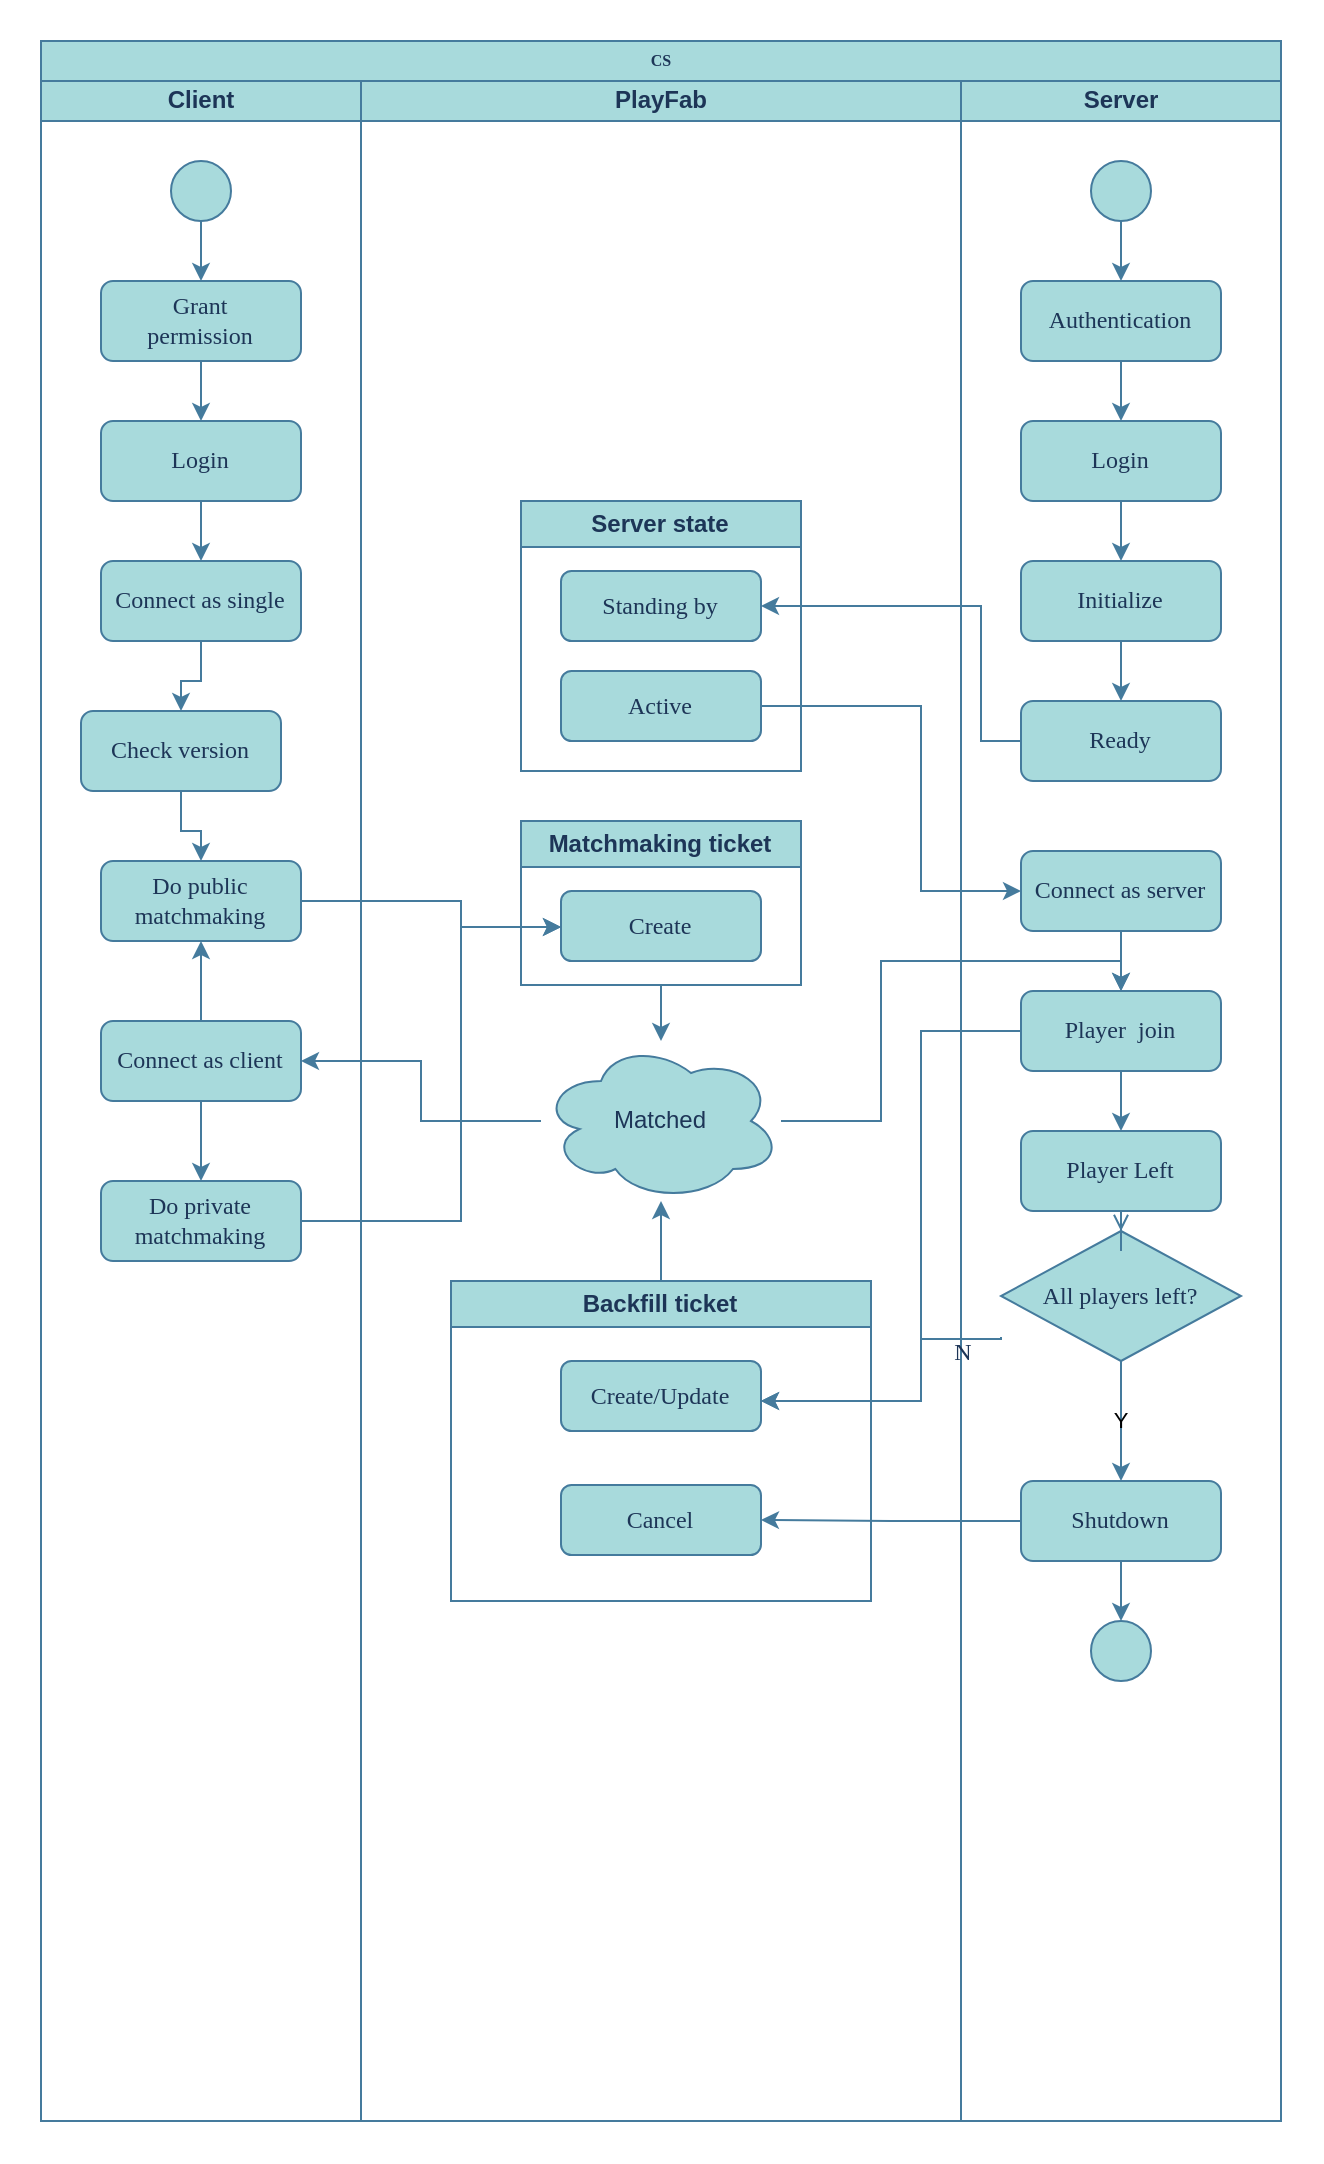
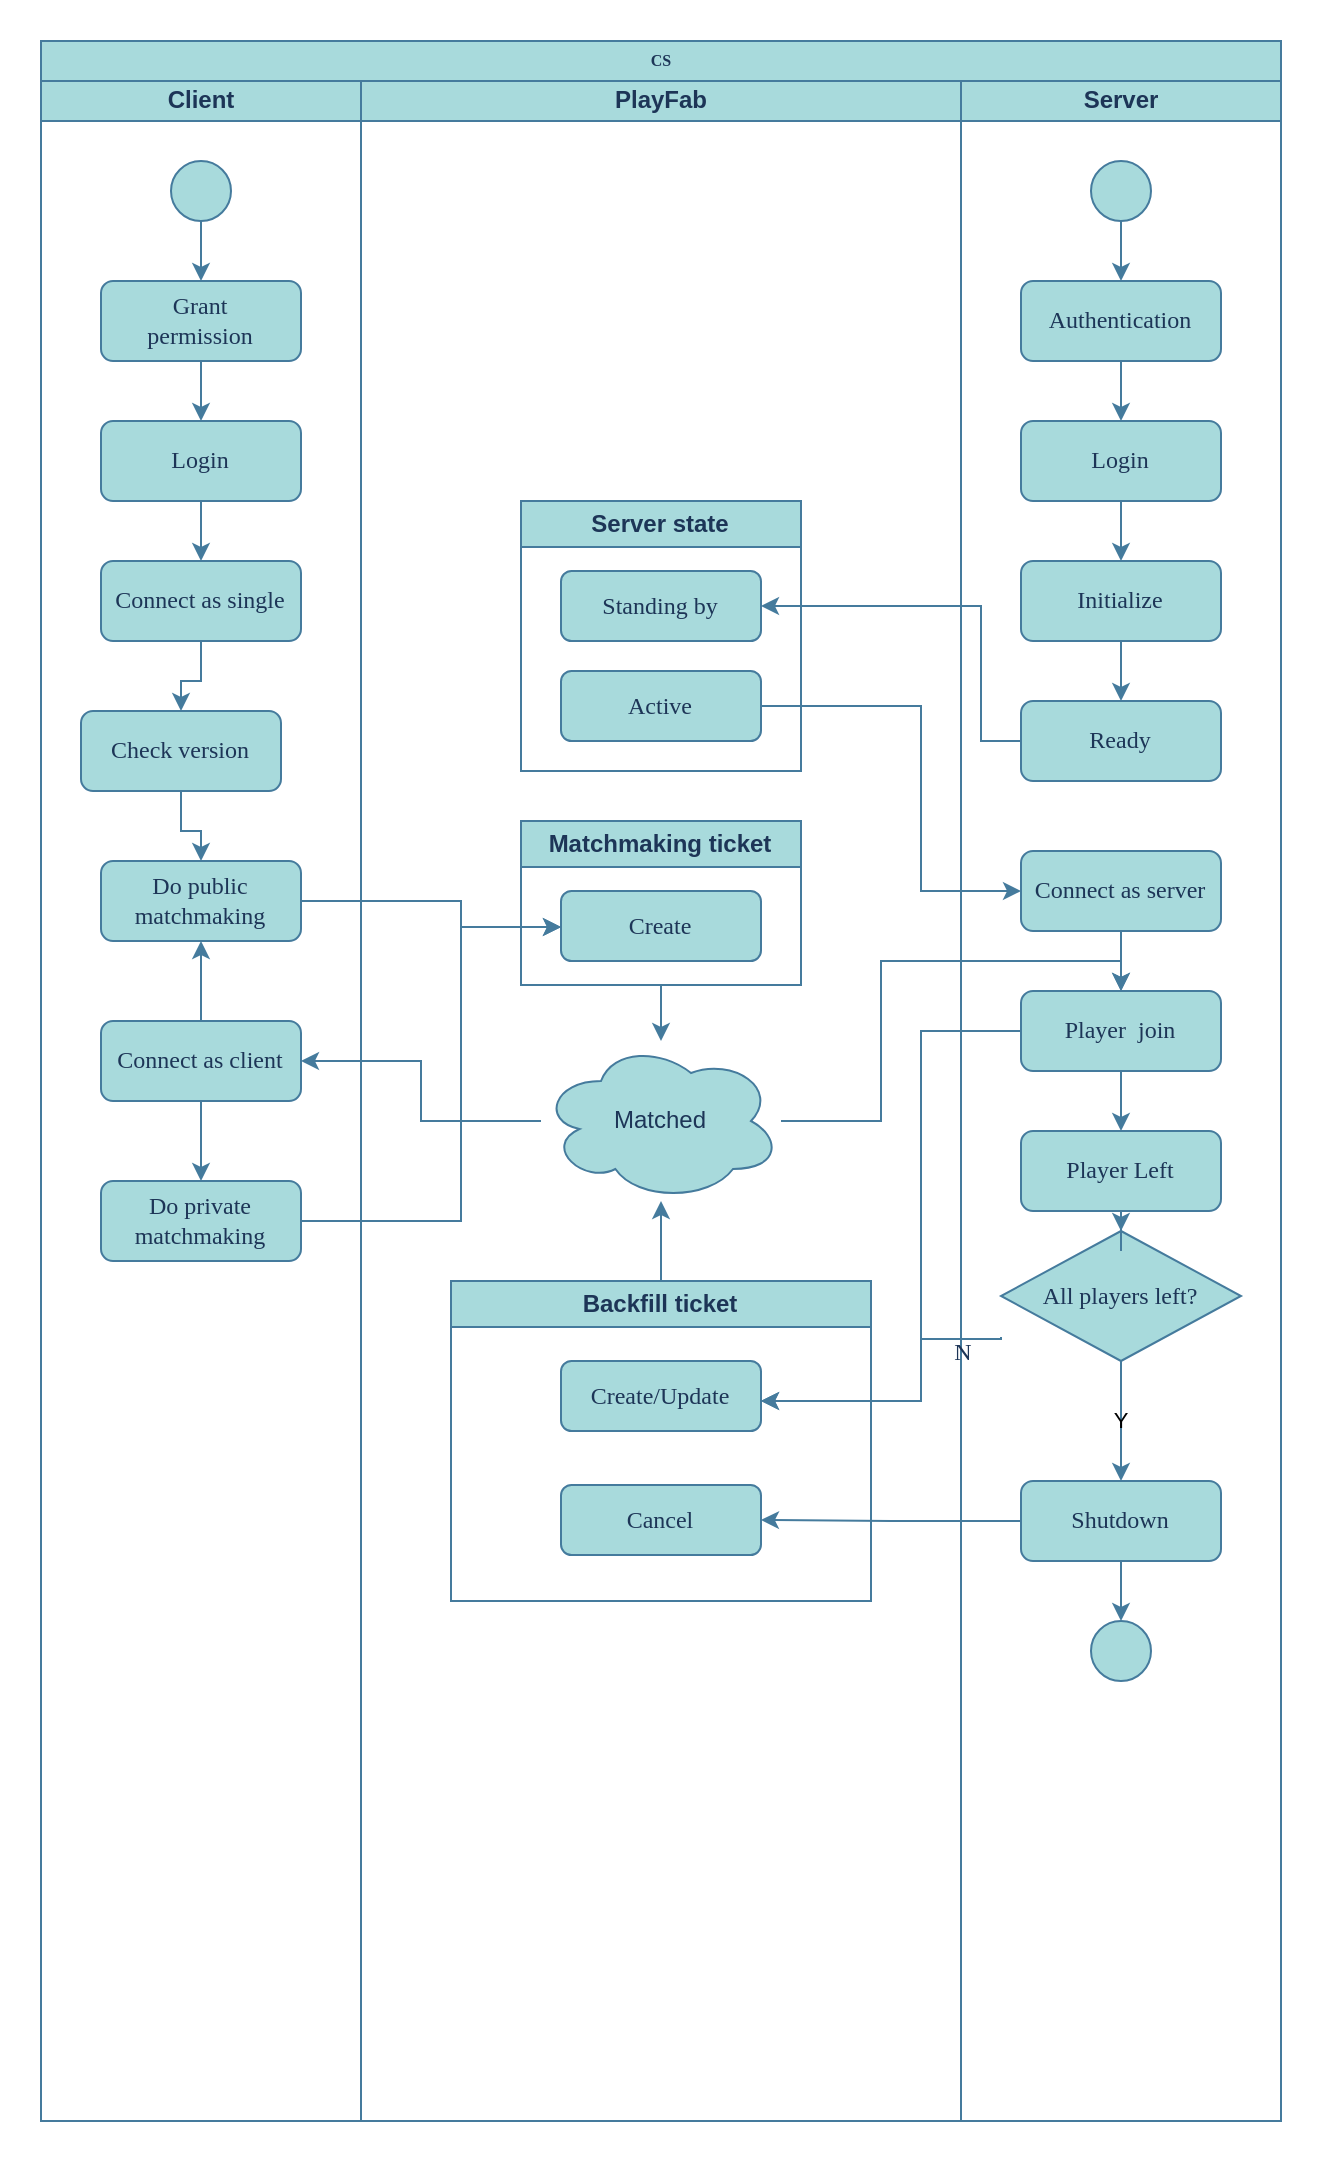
edge "Player Left" -> "All players left?": arrowhead open -> classic
